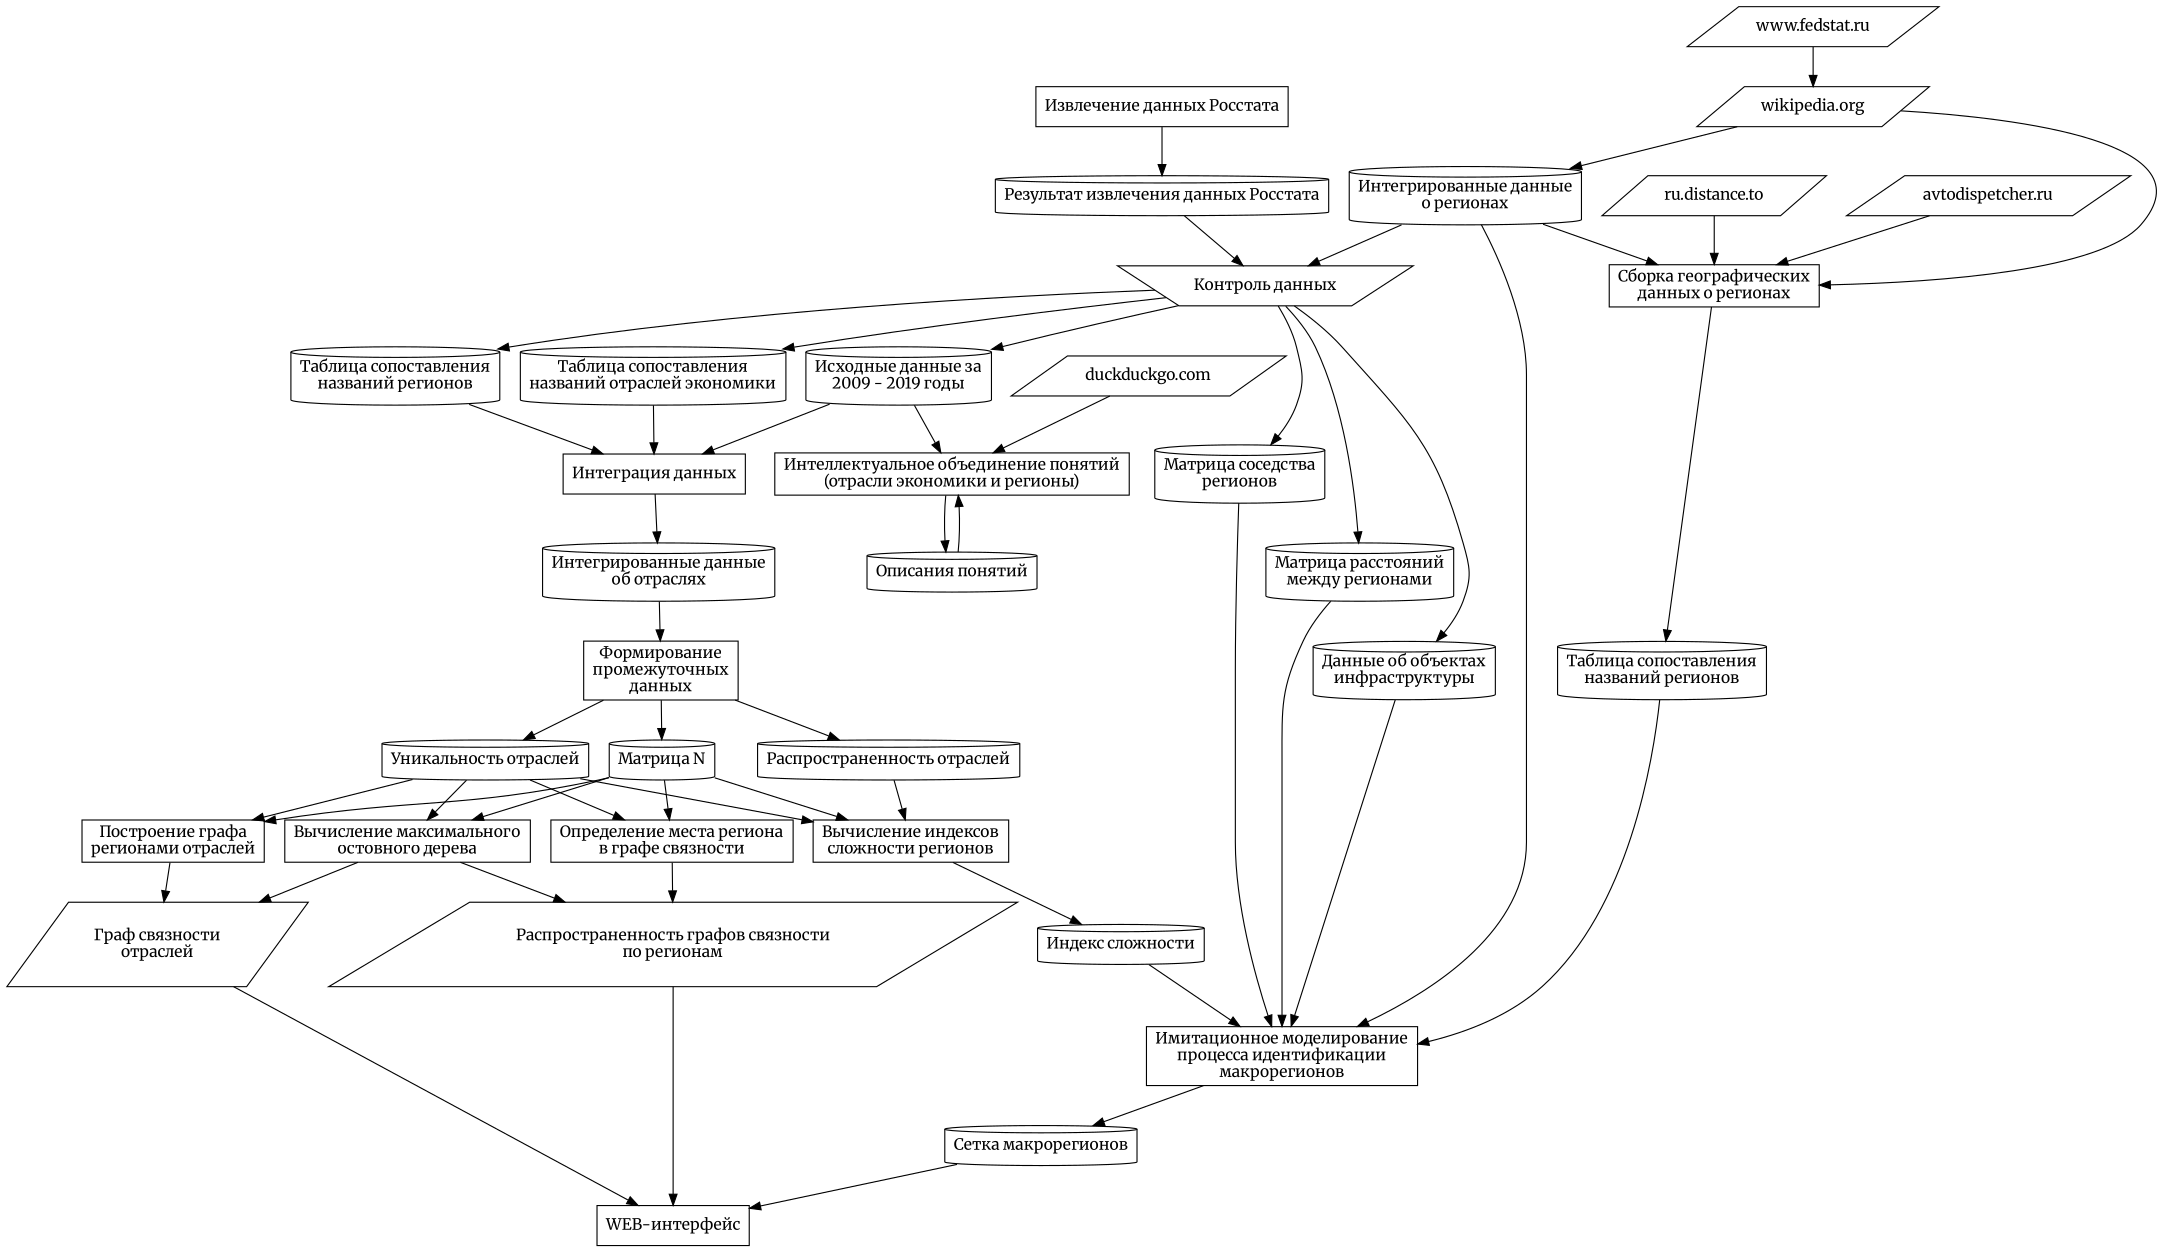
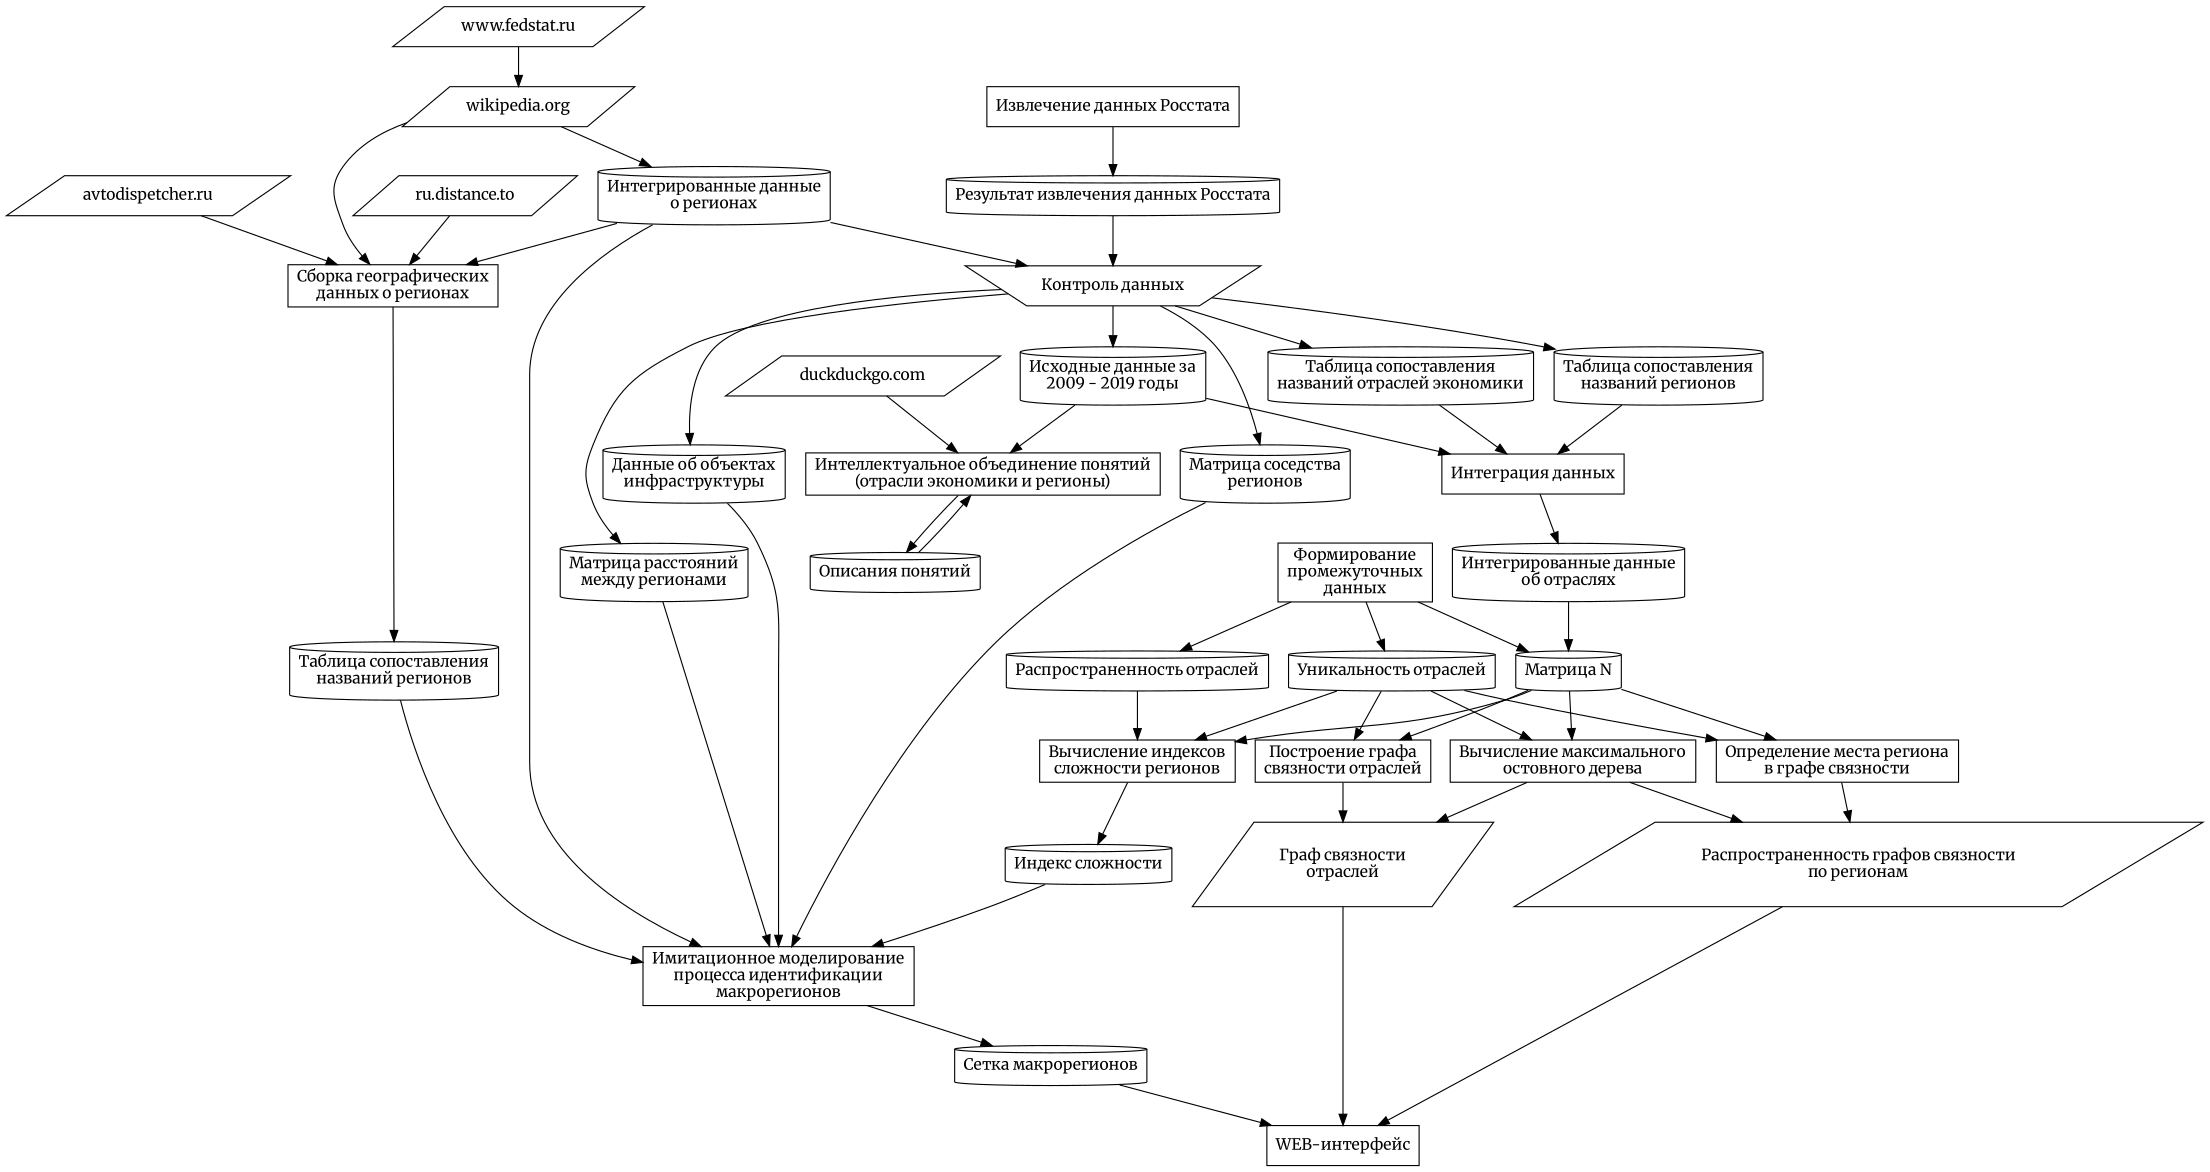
edge "Интегрированные данные об отраслях" -> "Формирование промежуточных данных": now "Интегрированные данные об отраслях" -> "Матрица N"
node "Построение графа регионами отраслей": label "Построение графа регионами отраслей" -> "Построение графа связности отраслей"
